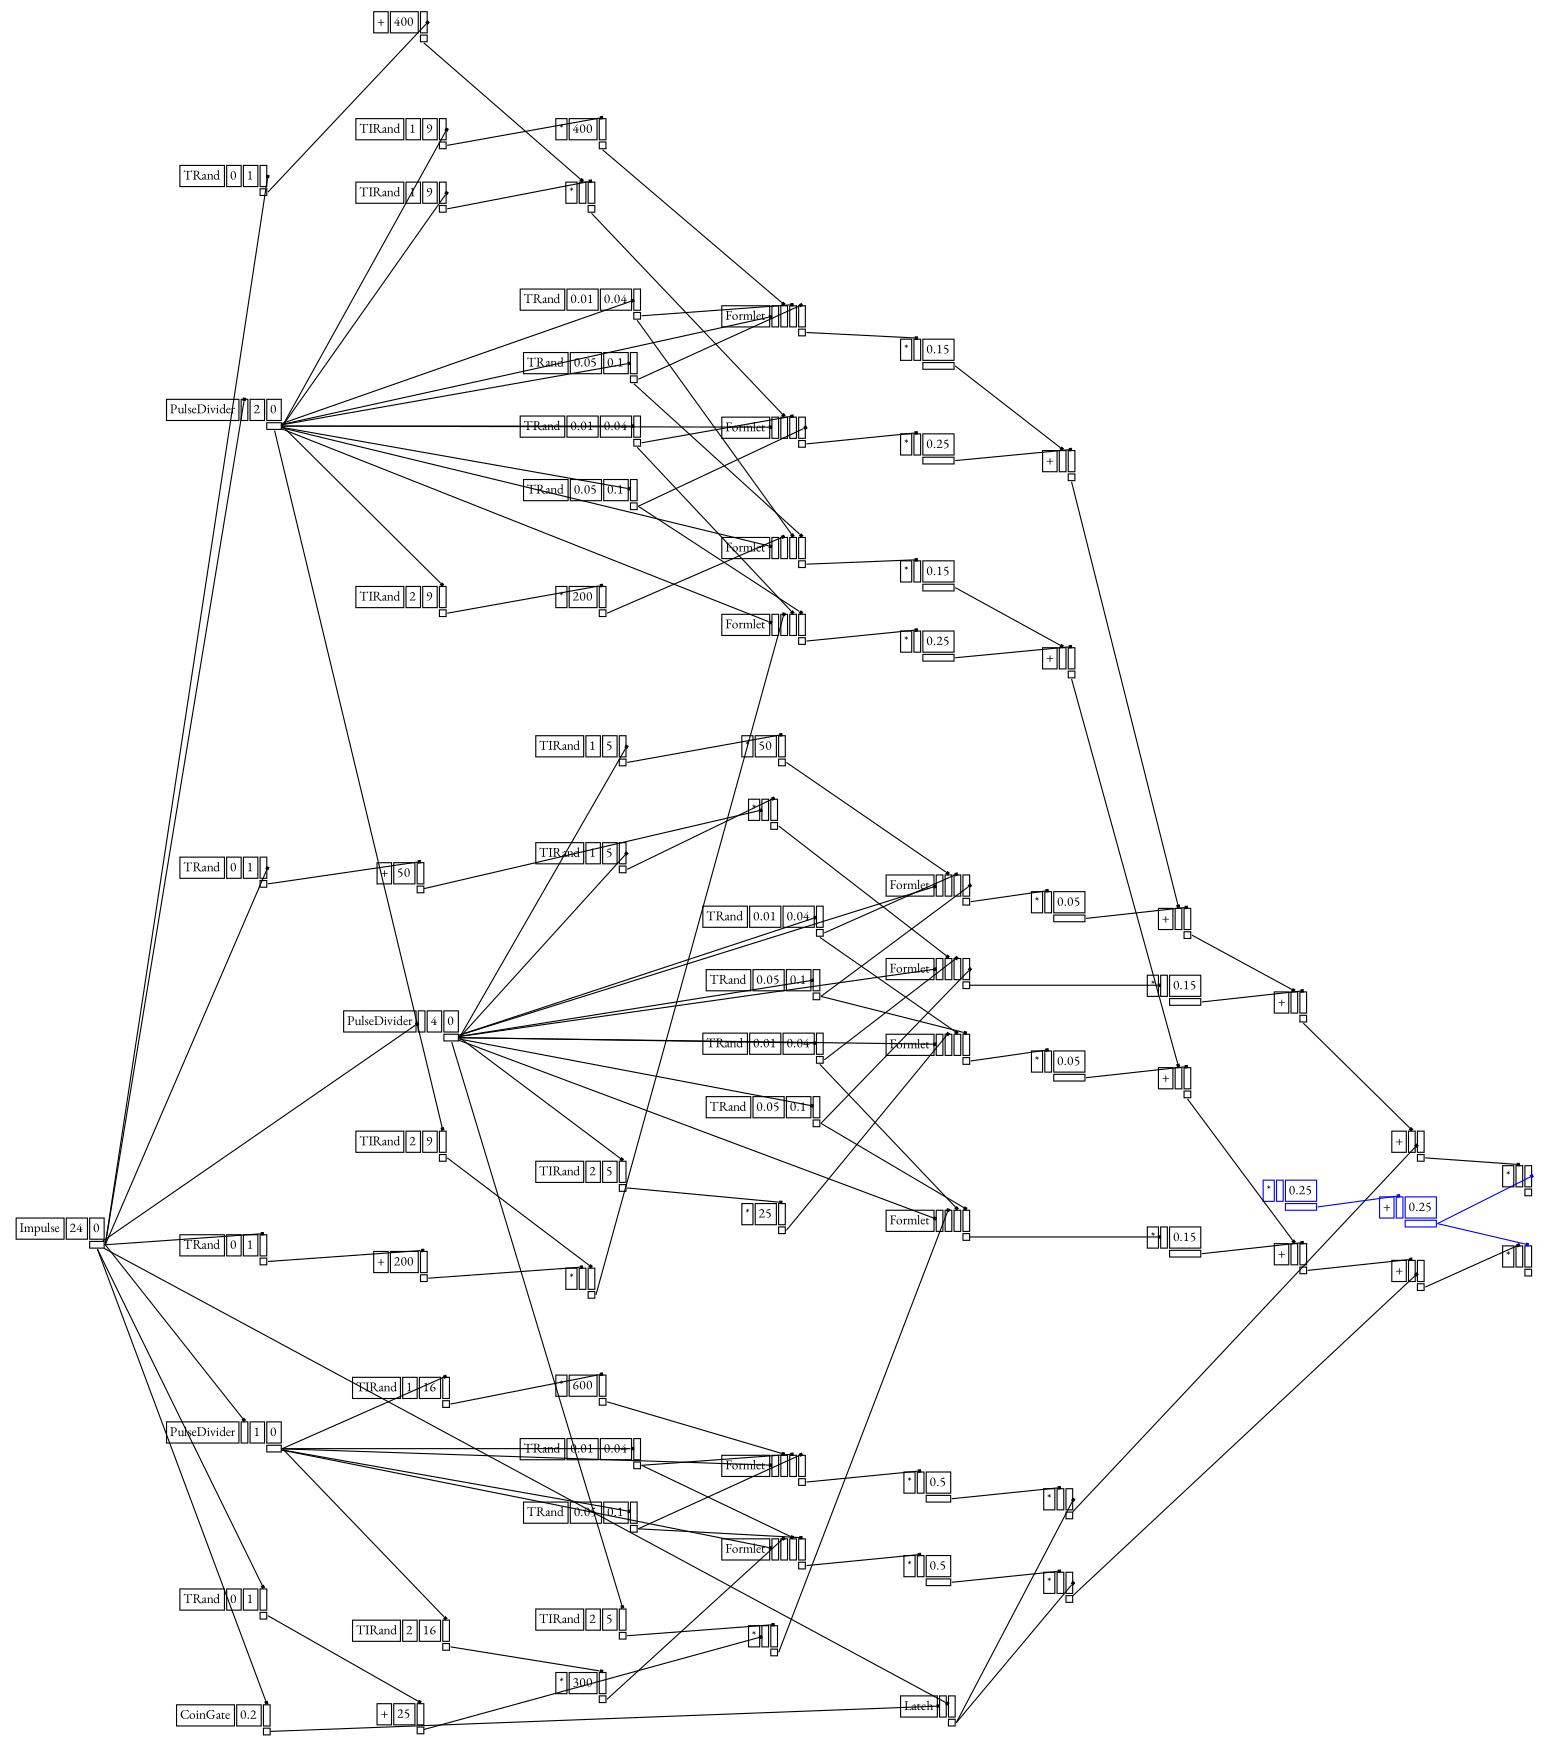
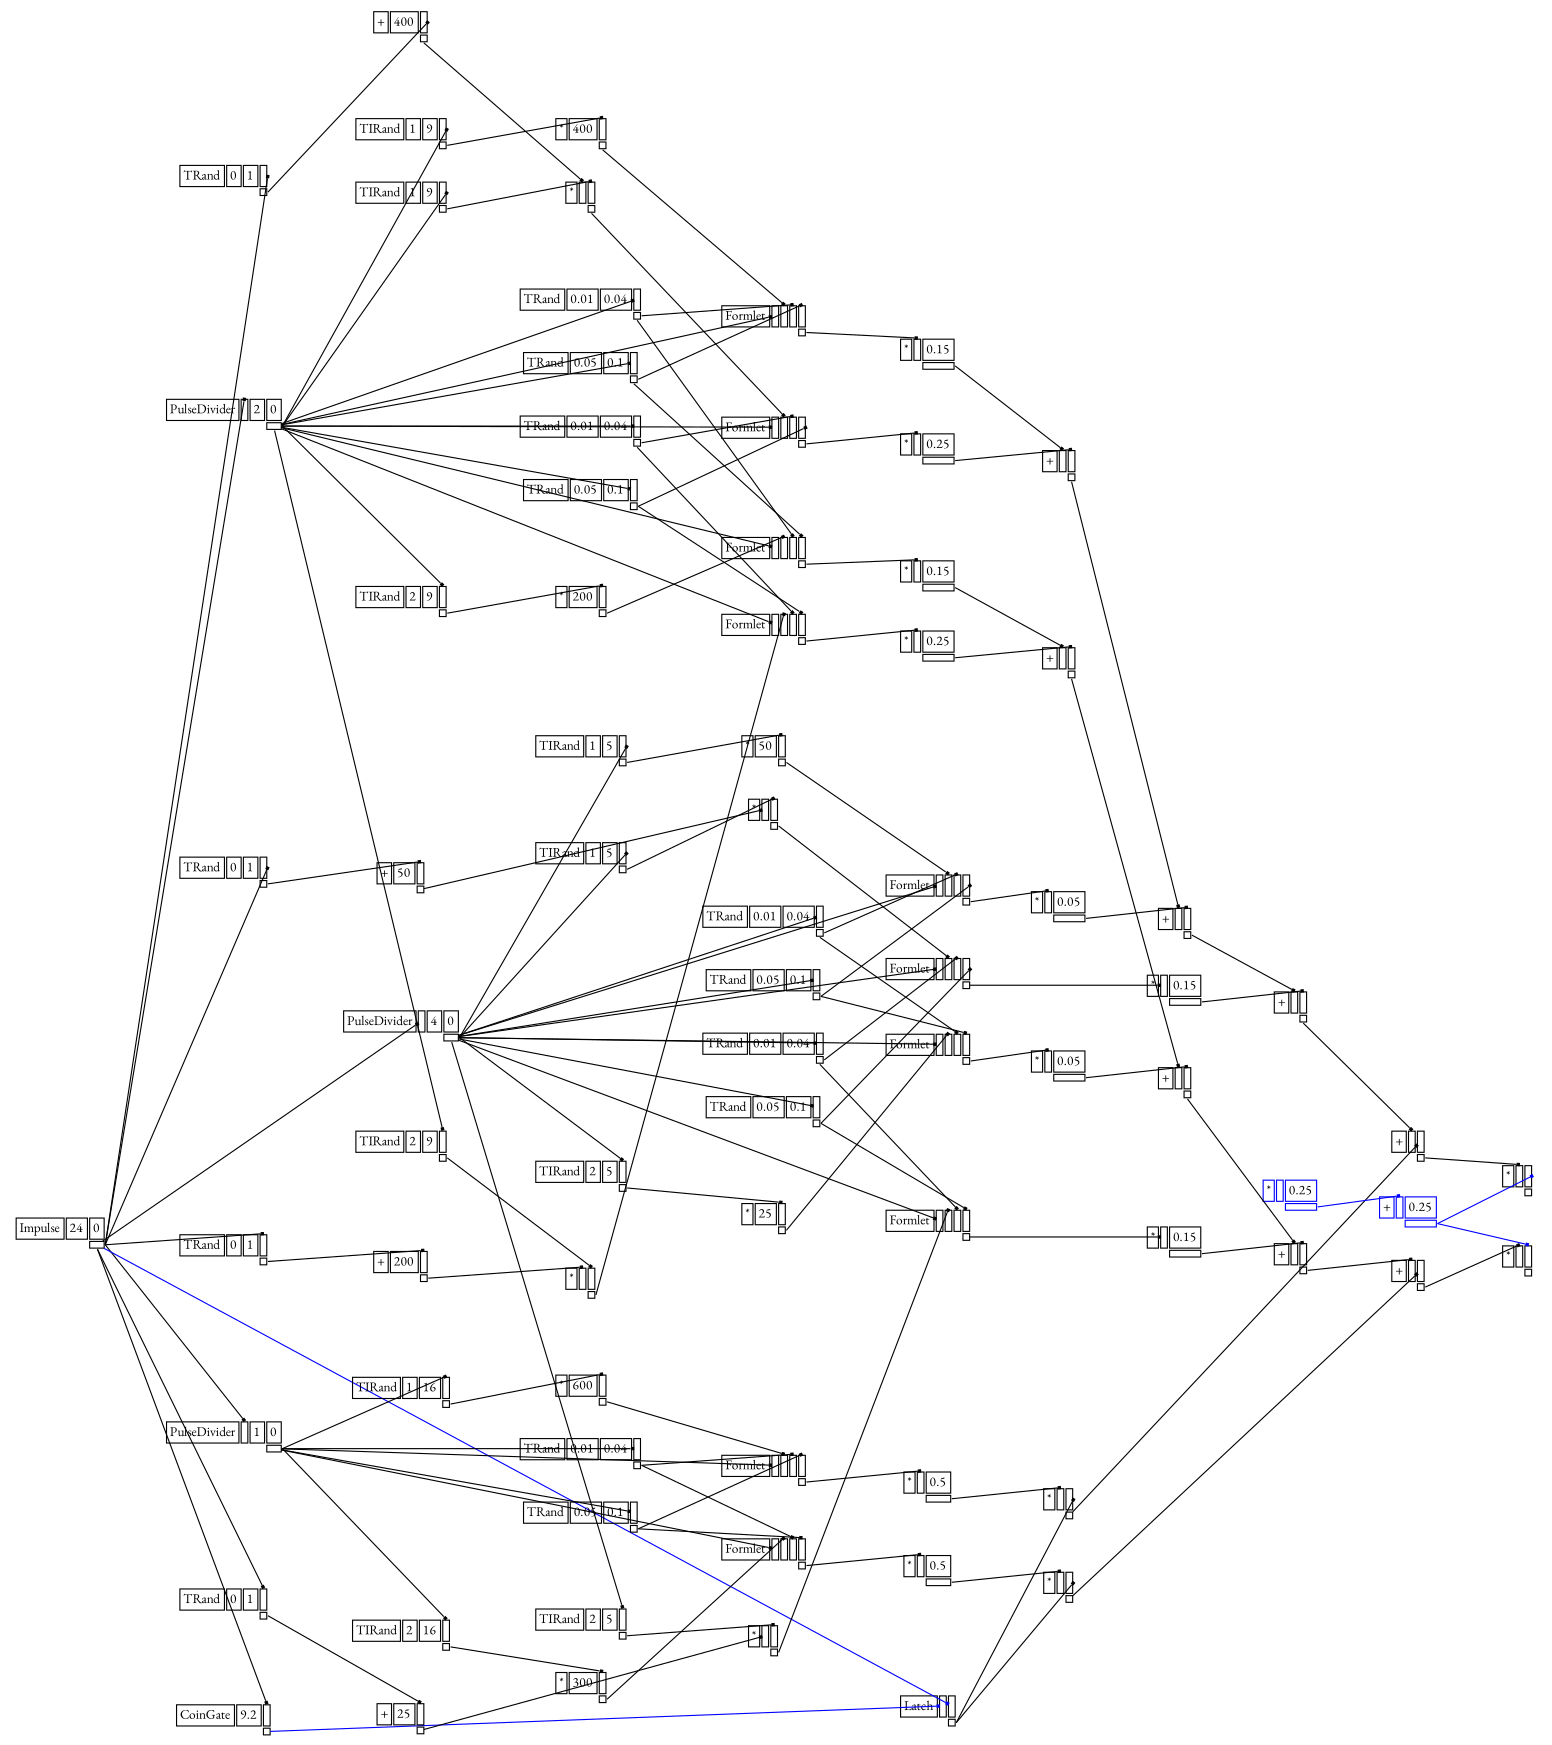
edge "Impulse" -> "Latch": color black -> blue
node "CoinGate": text "0.2" -> "9.2"
edge "CoinGate" -> "Latch": color black -> blue
